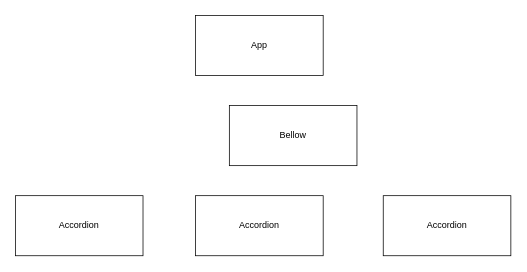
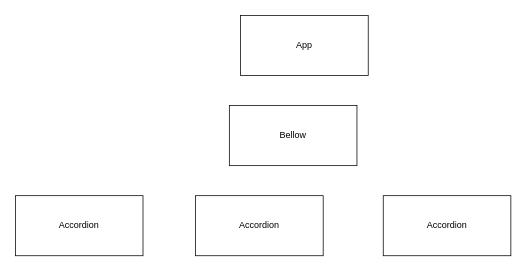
node "App": moved (259, 45) -> (304, 45)
